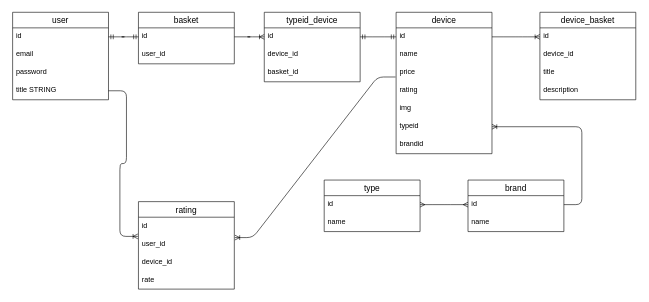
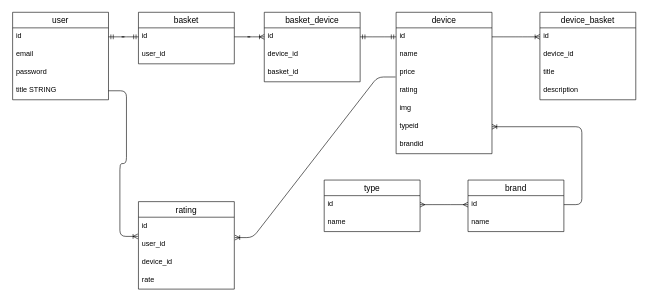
node "typeid_device": label "typeid_device" -> "basket_device"
